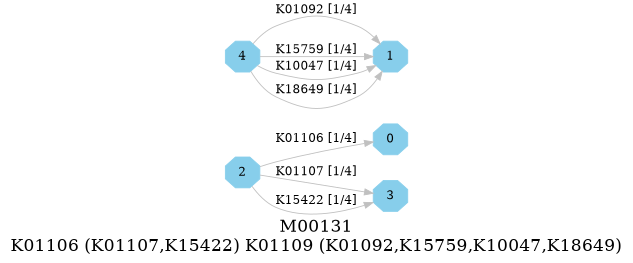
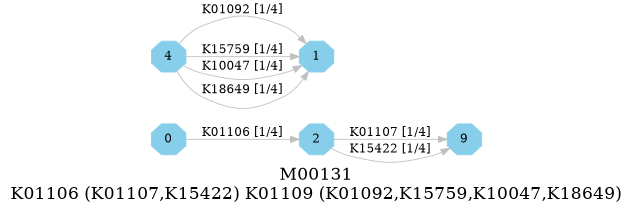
edge "2" -> "0": reversed
node "3": label "3" -> "9"
